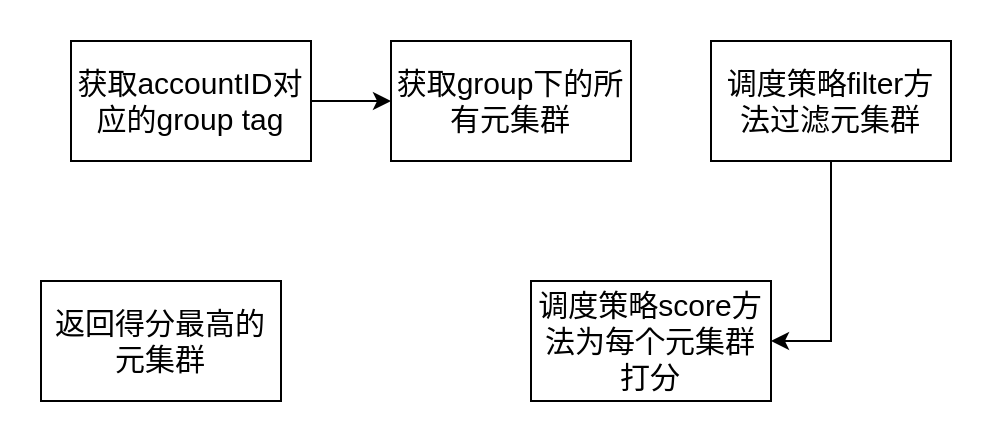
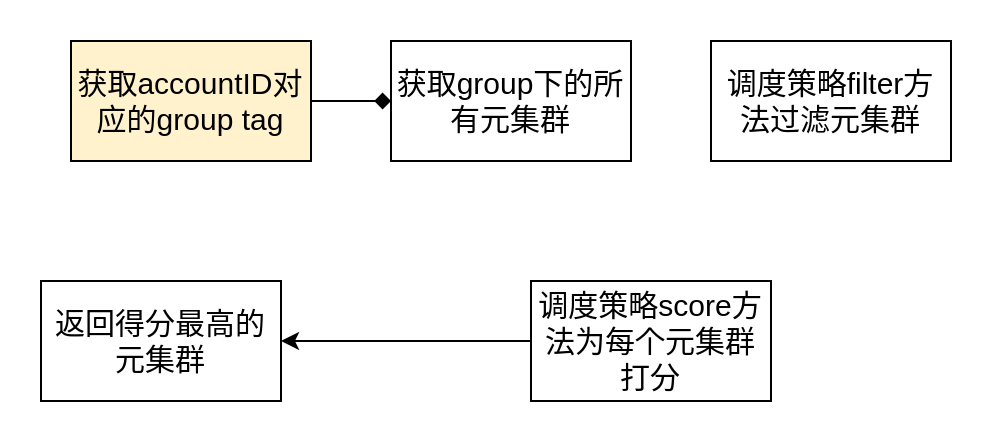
node "获取accountID对应的group tag": fillcolor #ffffff -> #fff2cc
edge "获取accountID对应的group tag" -> "获取group下的所有元集群": arrowhead classic -> diamond
edge "调度策略filter方法过滤元集群" -> "调度策略score方法为每个元集群打分": removed
edge "调度策略score方法为每个元集群打分" -> "返回得分最高的元集群": added
